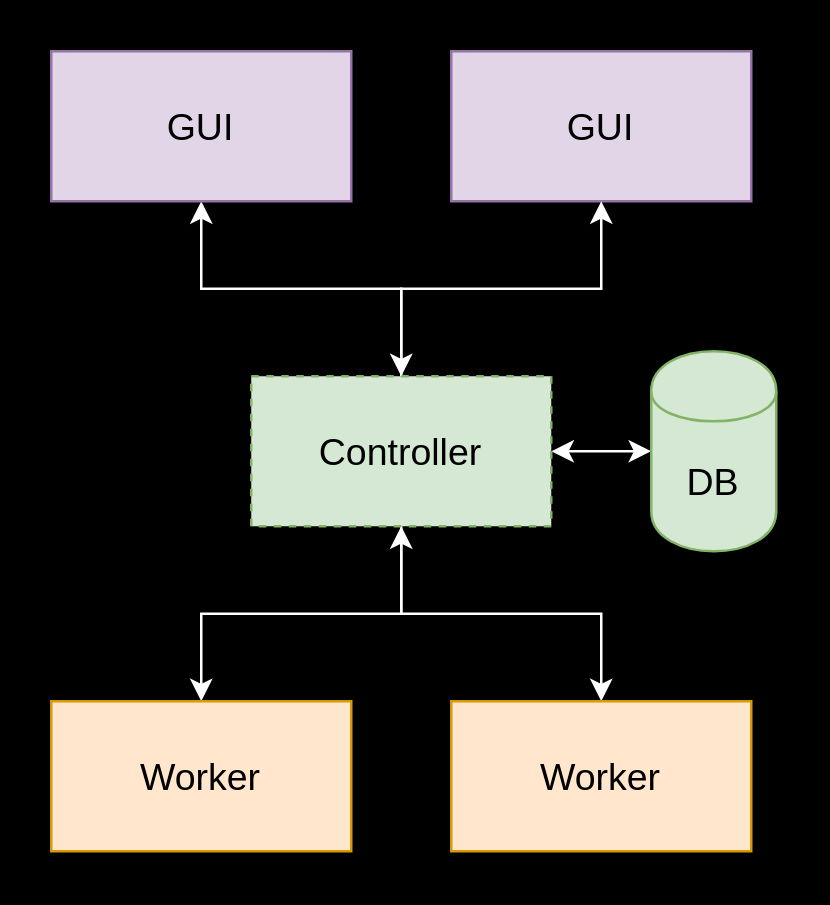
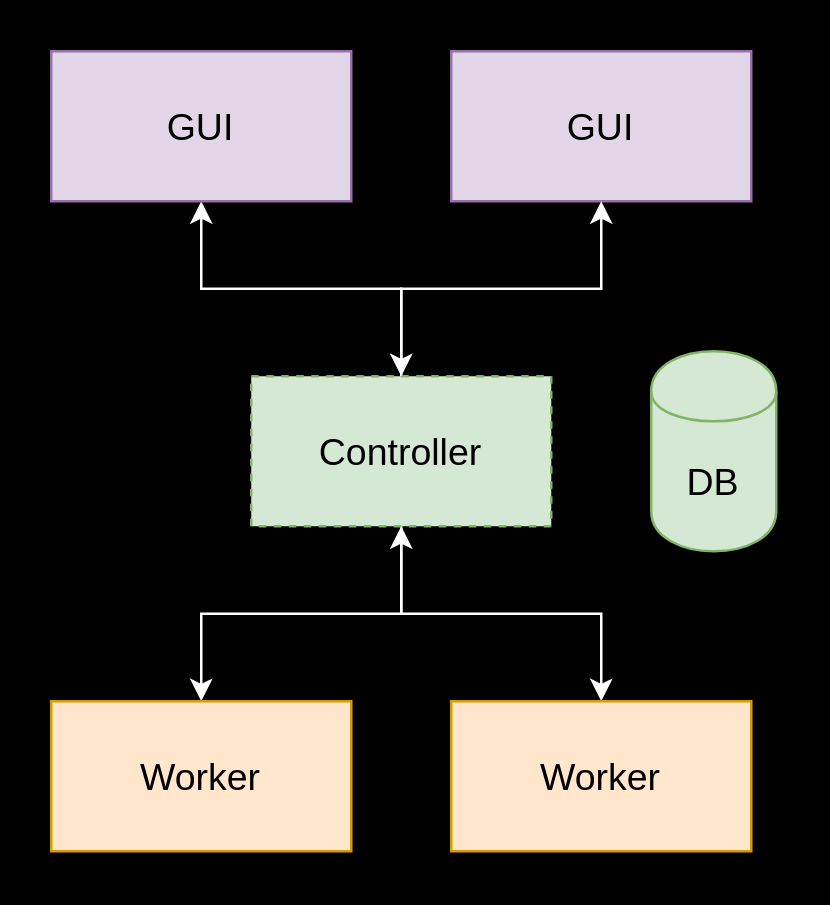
edge "Controller" -- "DB": removed
